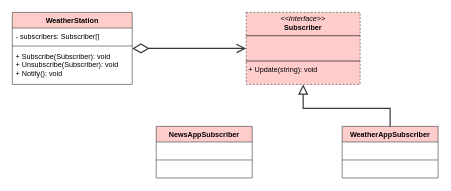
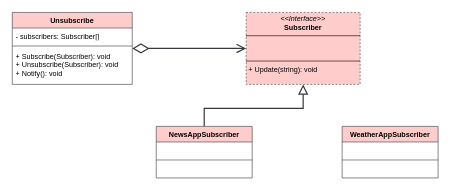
node "WeatherStation": label "WeatherStation" -> "Unsubscribe"
edge "NewsAppSubscriber" -> "<<Interface>> Subscriber + Update(string): void": added
edge "WeatherAppSubscriber" -> "<<Interface>> Subscriber + Update(string): void": removed
